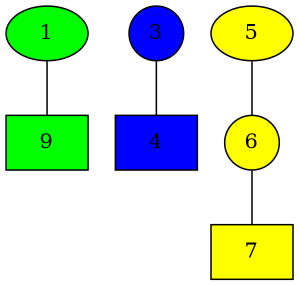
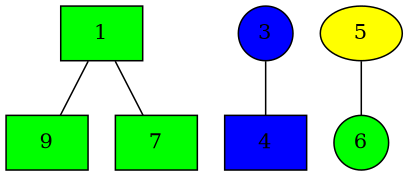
node "1": shape ellipse -> box
node "6": fillcolor yellow -> green
edge "6" -- "7": now "1" -- "7"
node "7": fillcolor yellow -> green
